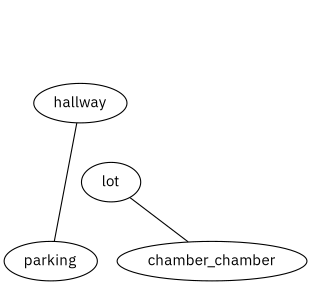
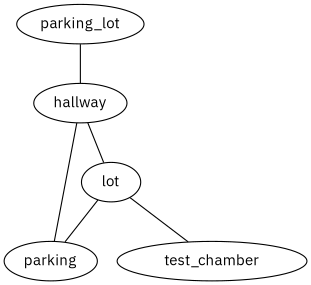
node "parking_lot": added
edge "hallway" -- "lot": added
edge "lot" -- "parking": added
node "chamber_chamber": label "chamber_chamber" -> "test_chamber"
